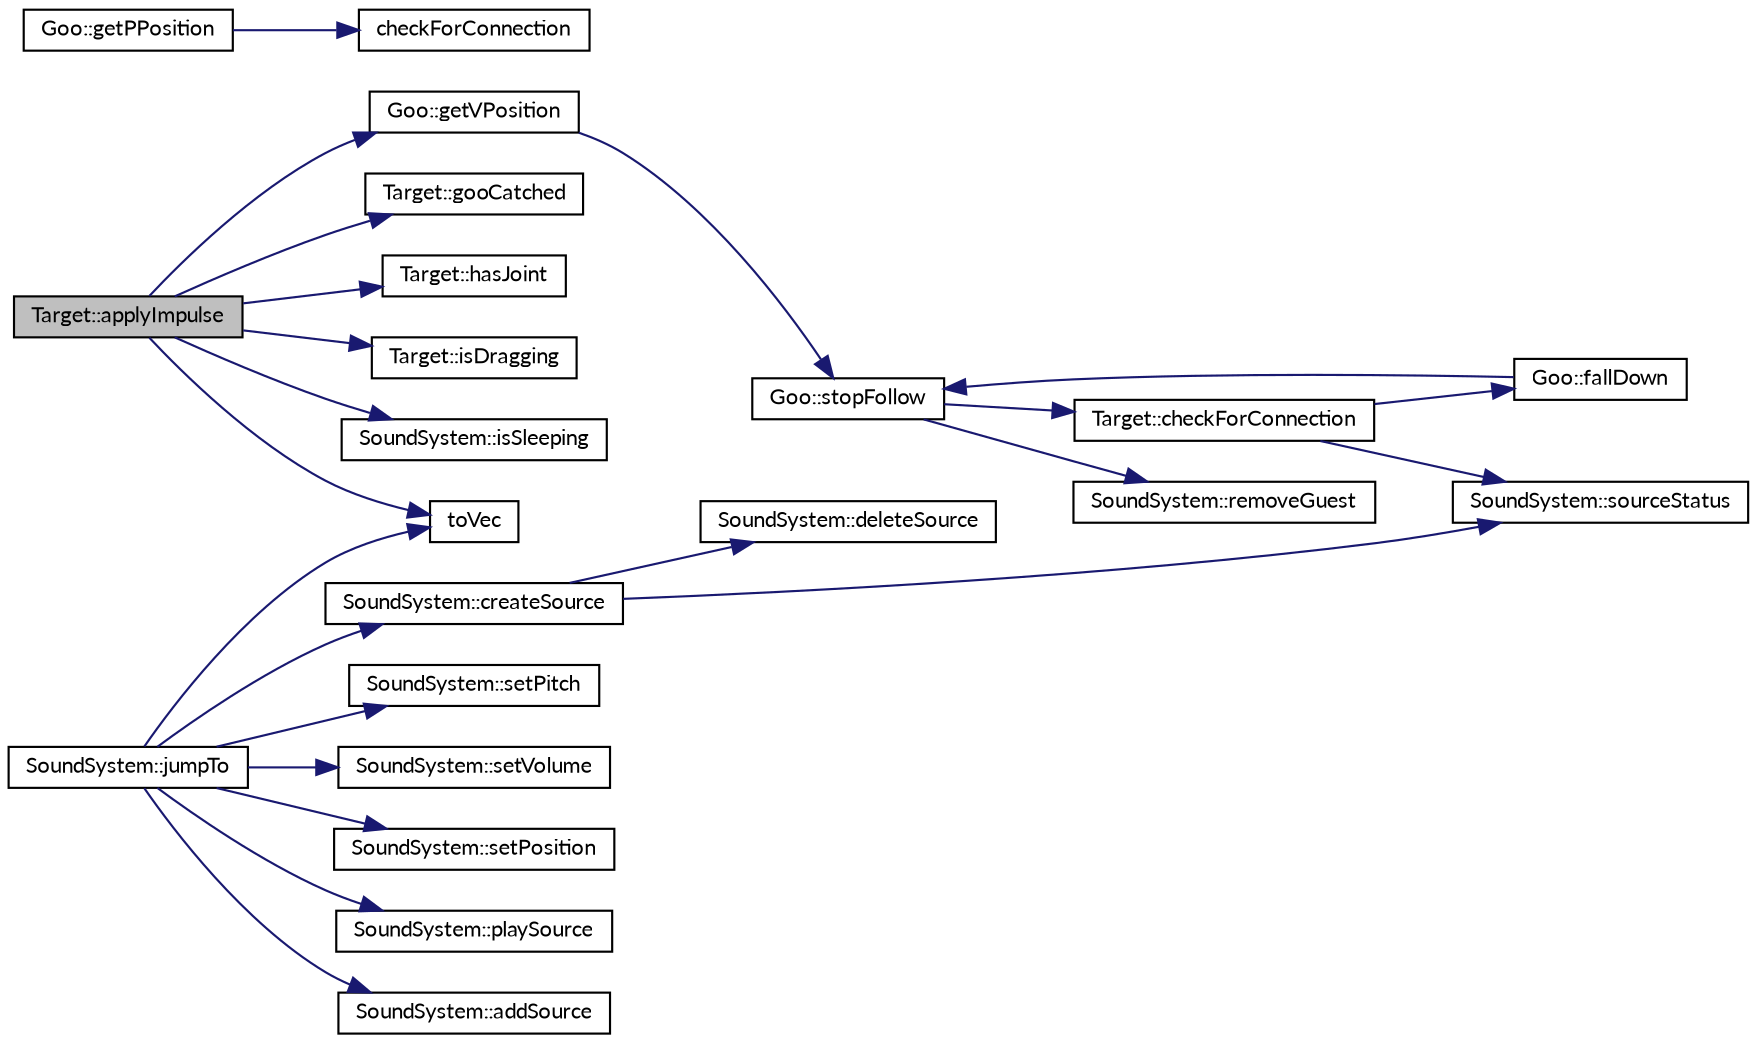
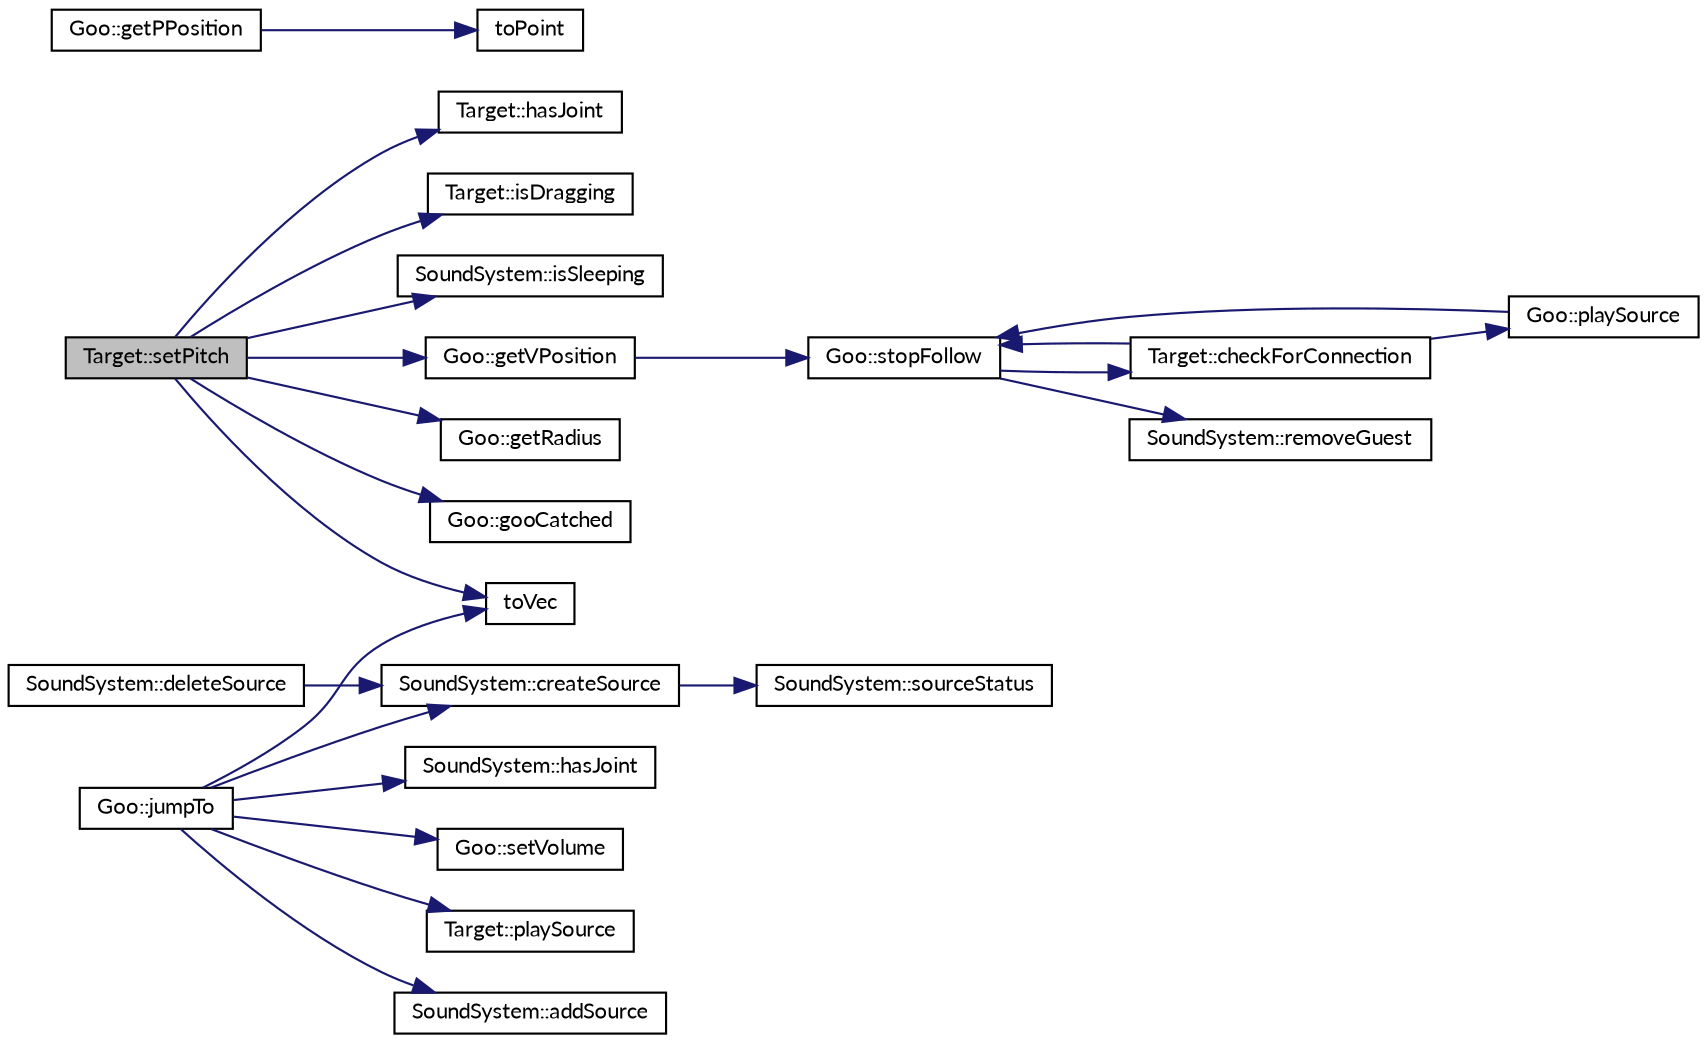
node "checkForConnection": label "checkForConnection" -> "toPoint"
node "Target::gooCatched": label "Target::gooCatched" -> "Goo::gooCatched"
node "Target::applyImpulse": label "Target::applyImpulse" -> "Target::setPitch"
node "Goo::fallDown": label "Goo::fallDown" -> "Goo::playSource"
node "Goo::getRadius": added
edge "Target::checkForConnection" -> "SoundSystem::sourceStatus": now "Target::checkForConnection" -> "Goo::stopFollow"
edge "SoundSystem::createSource" -> "SoundSystem::deleteSource": reversed
node "SoundSystem::setPitch": label "SoundSystem::setPitch" -> "SoundSystem::hasJoint"
node "SoundSystem::jumpTo": label "SoundSystem::jumpTo" -> "Goo::jumpTo"
node "SoundSystem::setVolume": label "SoundSystem::setVolume" -> "Goo::setVolume"
node "SoundSystem::setPosition": removed
node "SoundSystem::playSource": label "SoundSystem::playSource" -> "Target::playSource"
